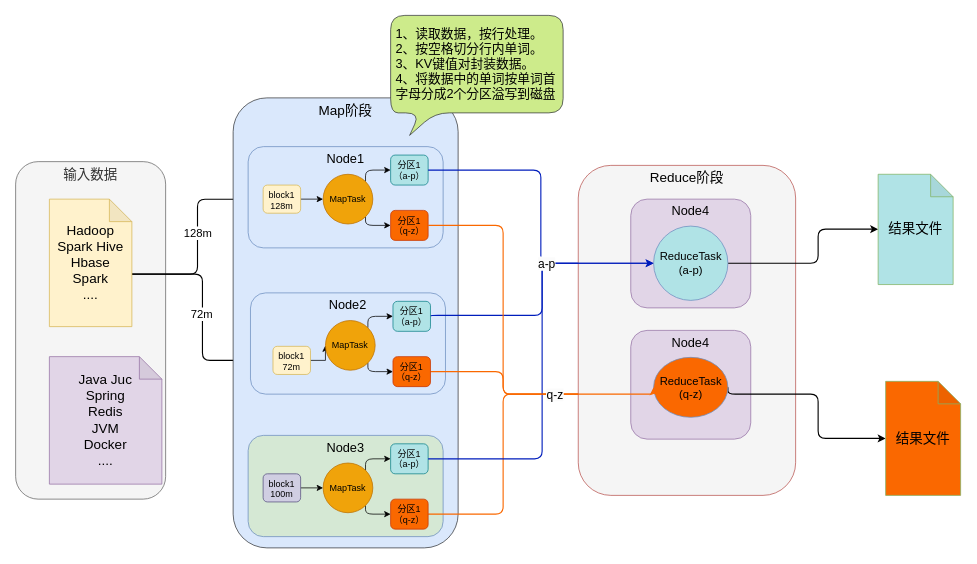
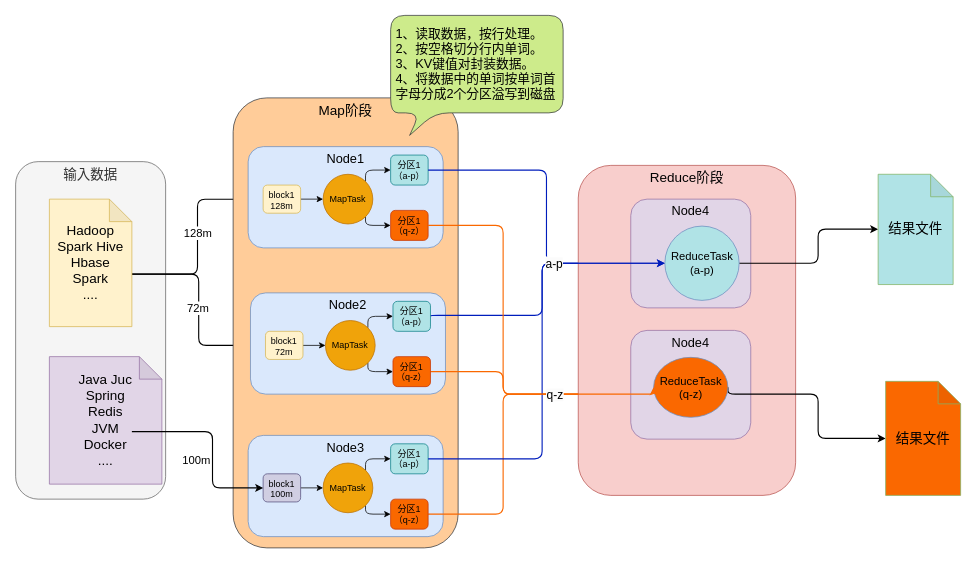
node "Map阶段": fillcolor #dae8fc -> #ffcc99
node "Reduce阶段": fillcolor #f5f5f5 -> #f8cecc
node "ReduceTask (a-p)": moved (691, 263) -> (702, 263)
node "block172m": moved (291, 360) -> (284, 345)
edge "Java Juc Spring Redis JVM Docker ...." -> "block1100m": added, label "100m"
node "Node3": fillcolor #d5e8d4 -> #dae8fc
